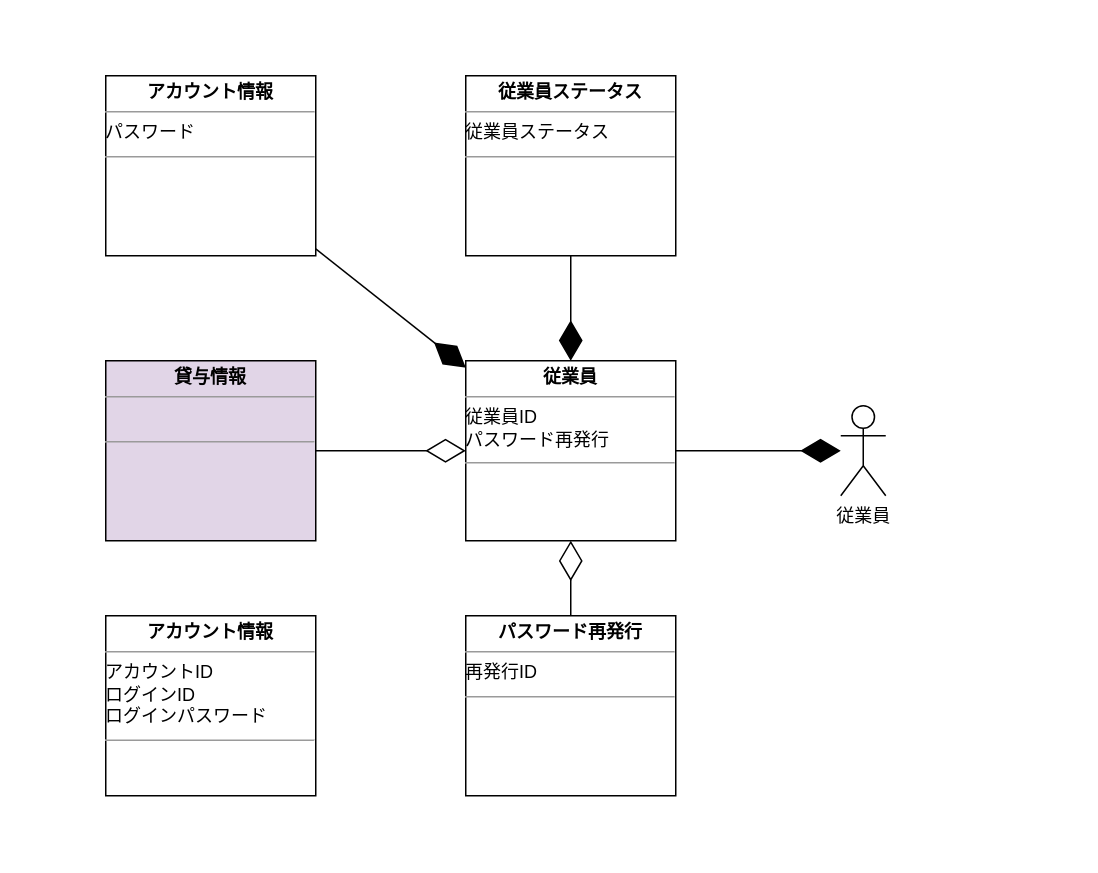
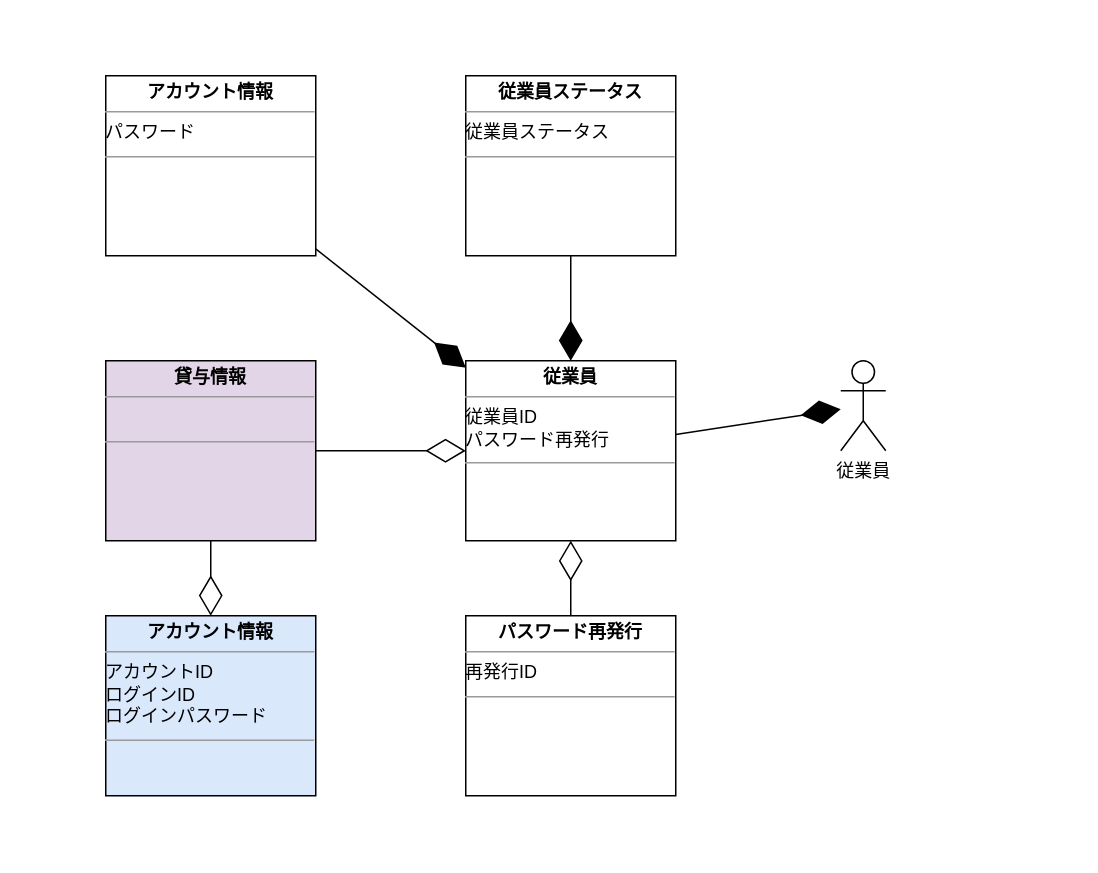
node "従業員": moved (863, 451) -> (863, 406)
edge "貸与情報" -> "アカウント情報 アカウントID ログインID ログインパスワード": added
node "アカウント情報 アカウントID ログインID ログインパスワード": fillcolor #ffffff -> #dae8fc
